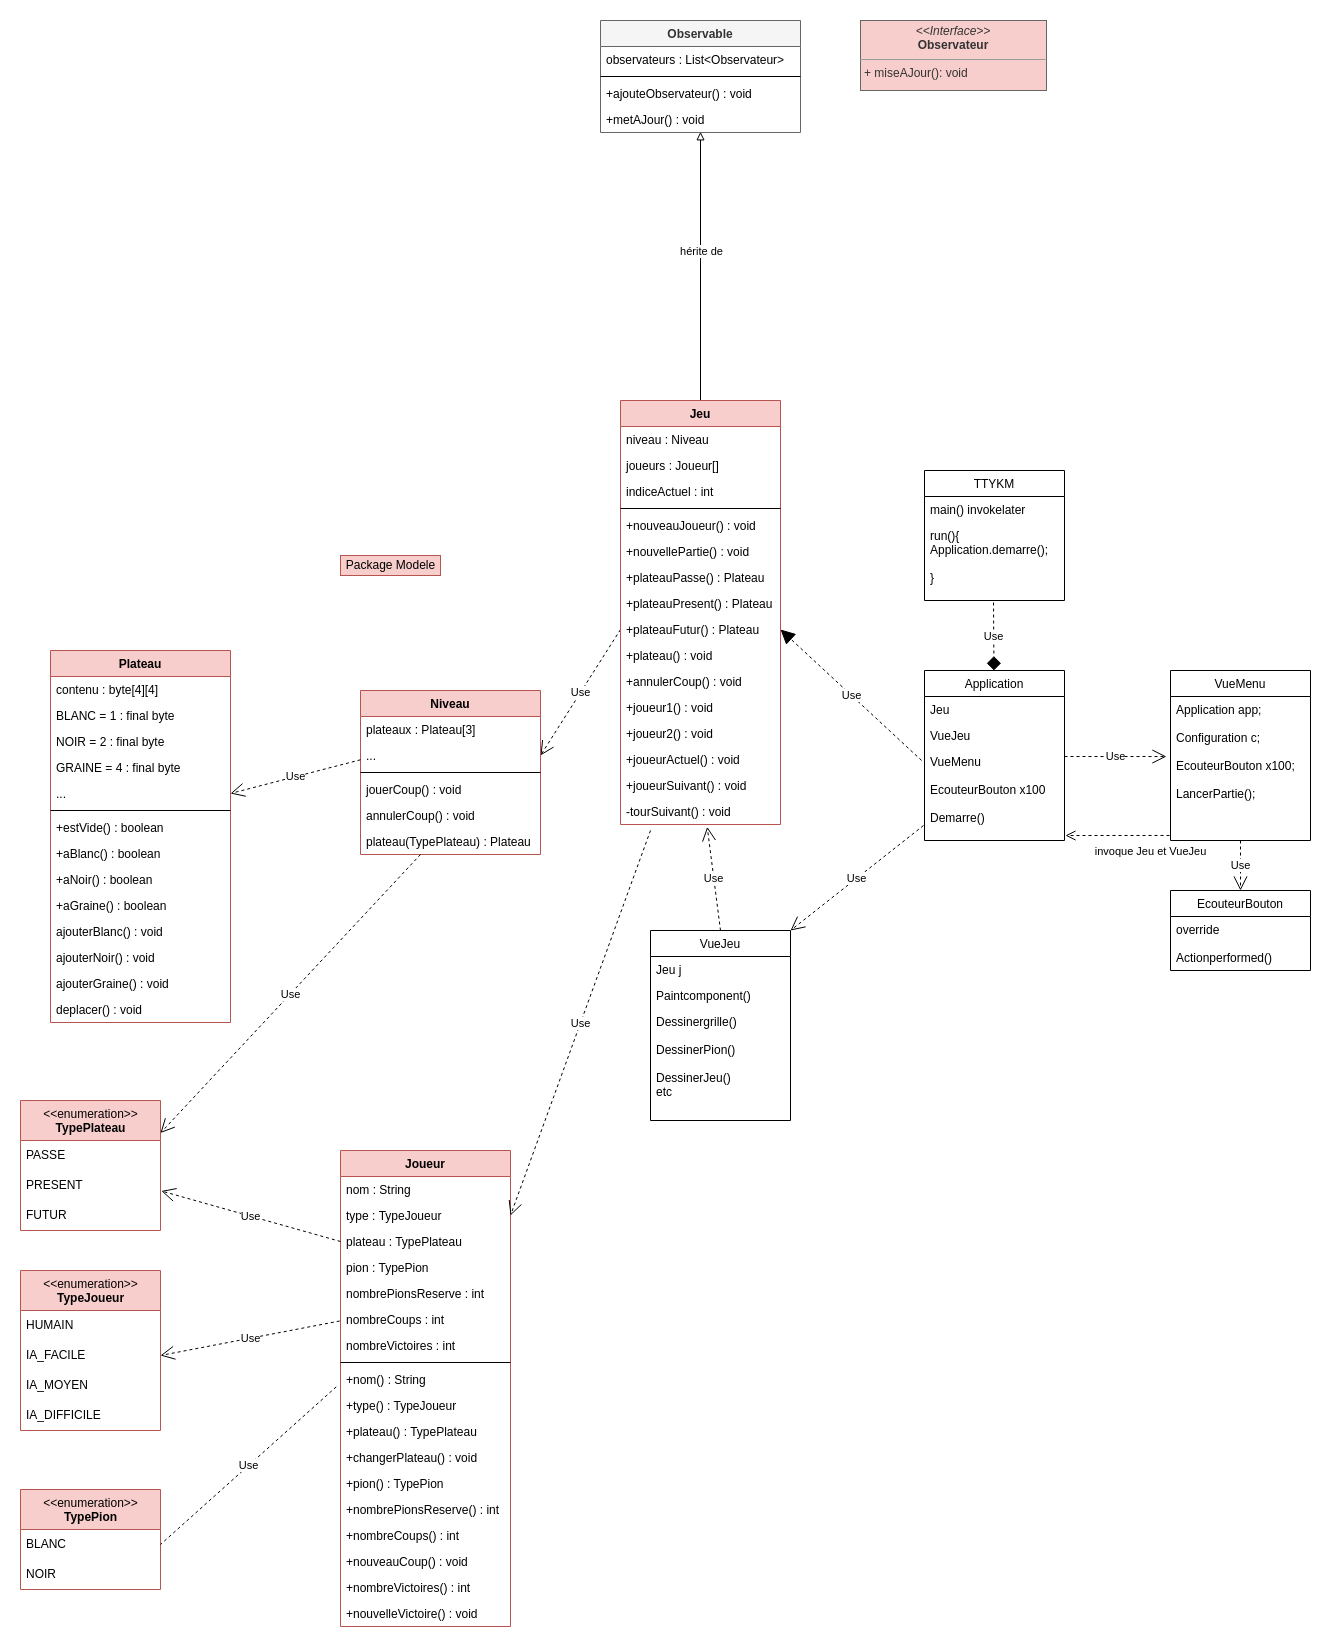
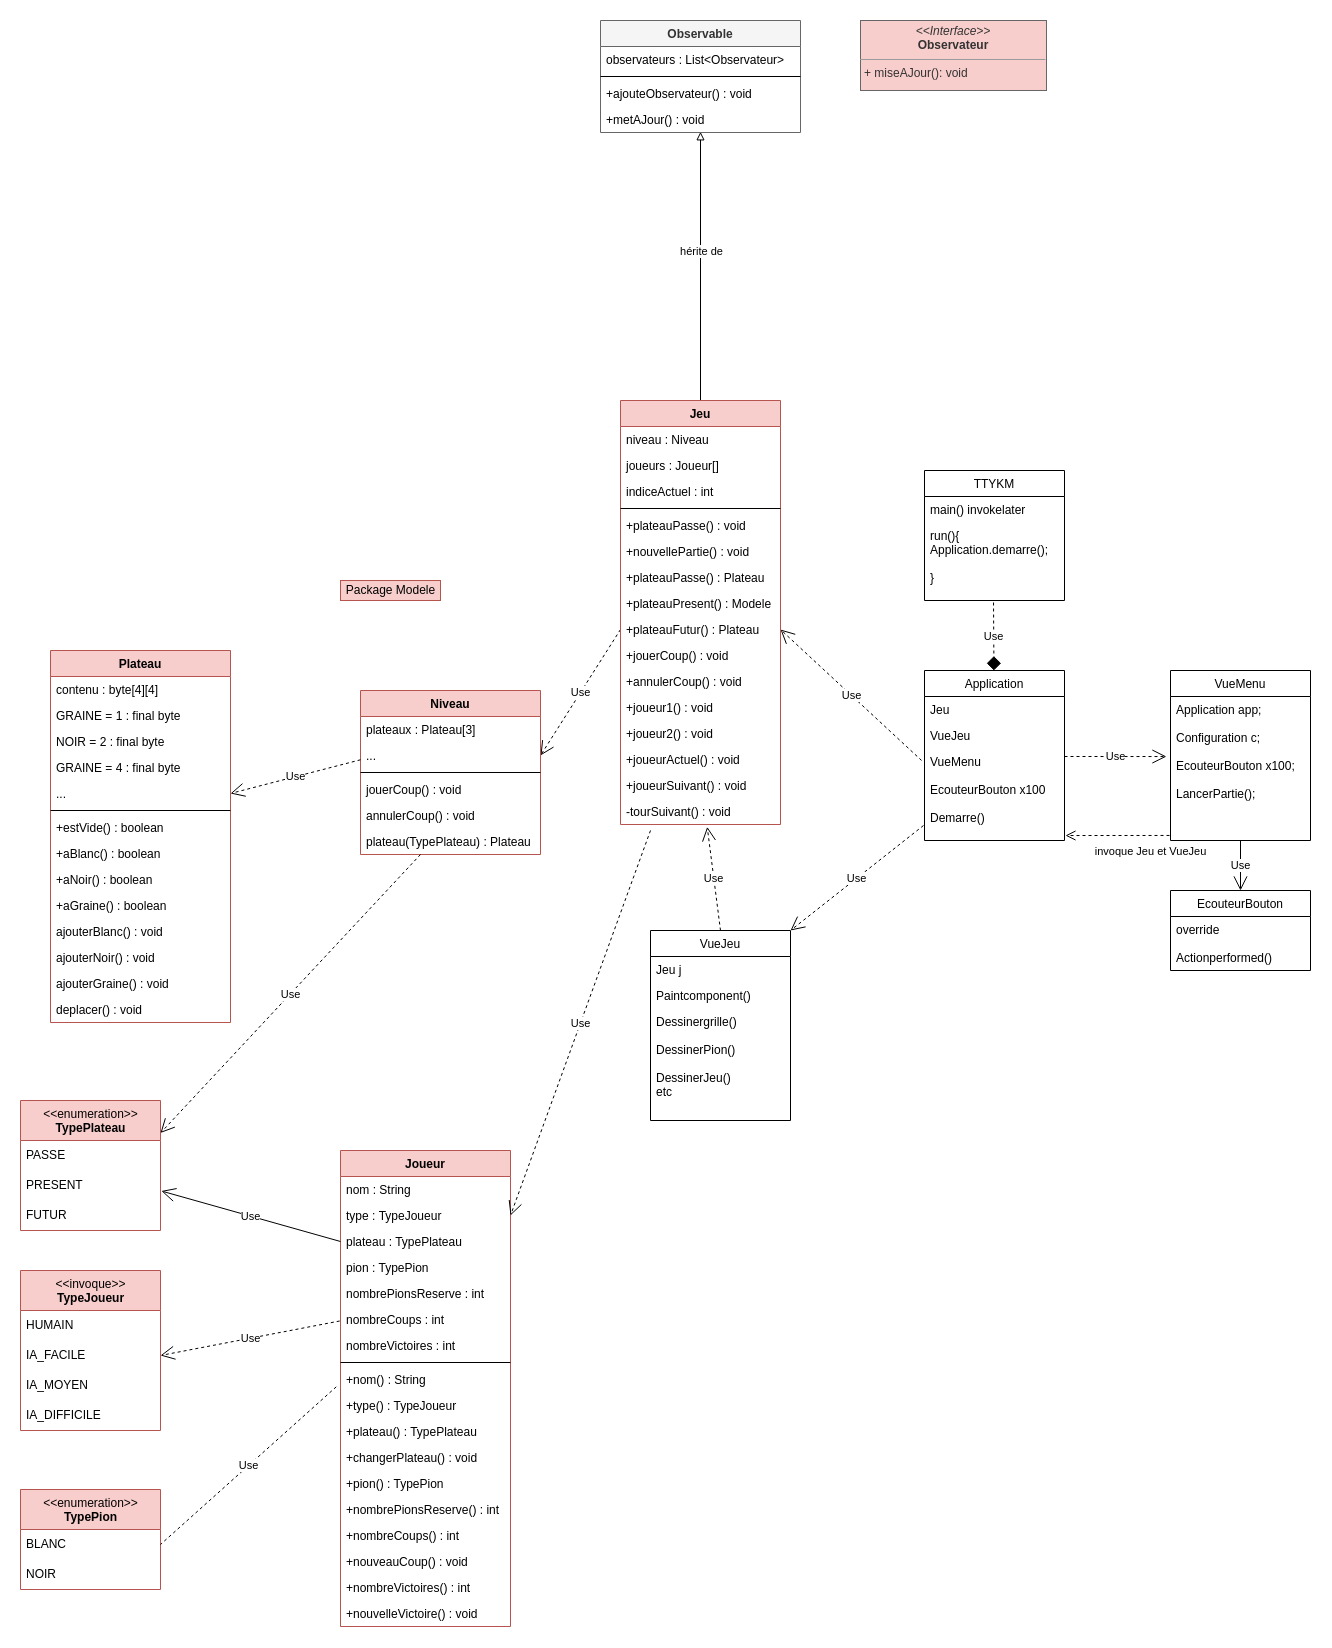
node "+nouveauJoueur() : void": label "+nouveauJoueur() : void" -> "+plateauPasse() : void"
node "Package Modele": moved (391, 566) -> (391, 591)
node "+plateauPresent() : Plateau": label "+plateauPresent() : Plateau" -> "+plateauPresent() : Modele"
edge "VueMenu EcouteurBouton x100 Demarre()" -> "+plateauFutur() : Plateau": arrowhead block -> open
node "+plateau() : void": label "+plateau() : void" -> "+jouerCoup() : void"
node "BLANC = 1 : final byte": label "BLANC = 1 : final byte" -> "GRAINE = 1 : final byte"
edge "VueMenu" -> "EcouteurBouton": style dashed -> solid
edge "plateau : TypePlateau" -> "PRESENT": style dashed -> solid
node "<<enumeration>> TypeJoueur": label "<<enumeration>> TypeJoueur" -> "<<invoque>> TypeJoueur"
